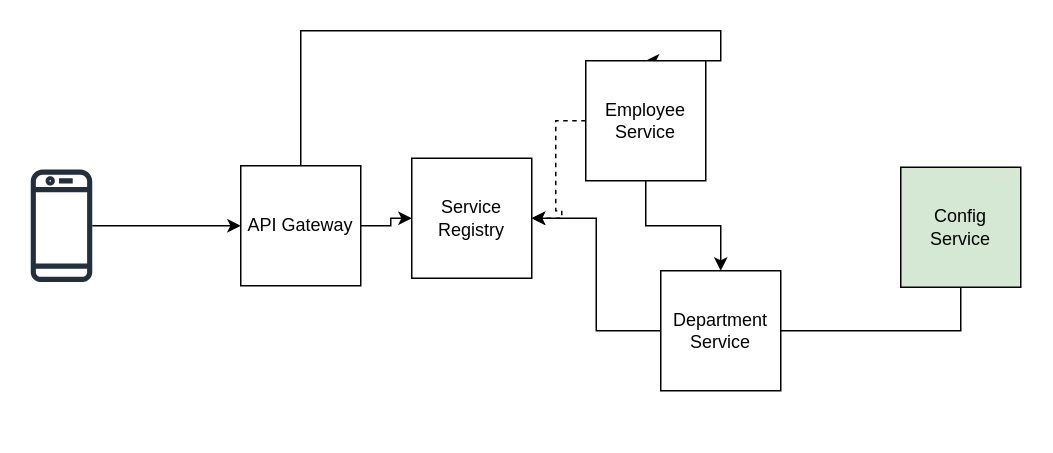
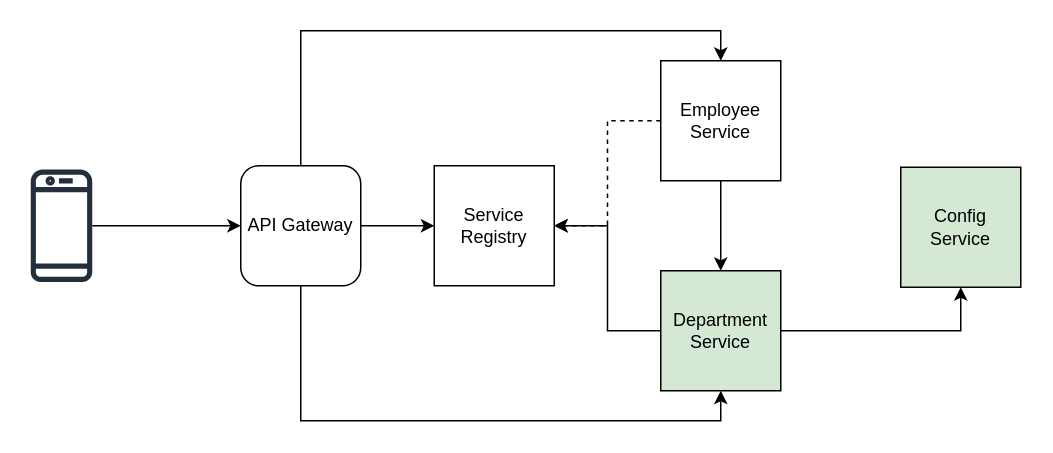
node "Employee Service": moved (646, 121) -> (721, 121)
node "Service Registry": moved (472, 218) -> (494, 226)
node "API Gateway": shape rectangle -> rounded rectangle
edge "Config Service" -- "Department Service": arrowhead none -> classic
node "Department Service": fillcolor #ffffff -> #d5e8d4
edge "API Gateway" -> "Department Service": added
